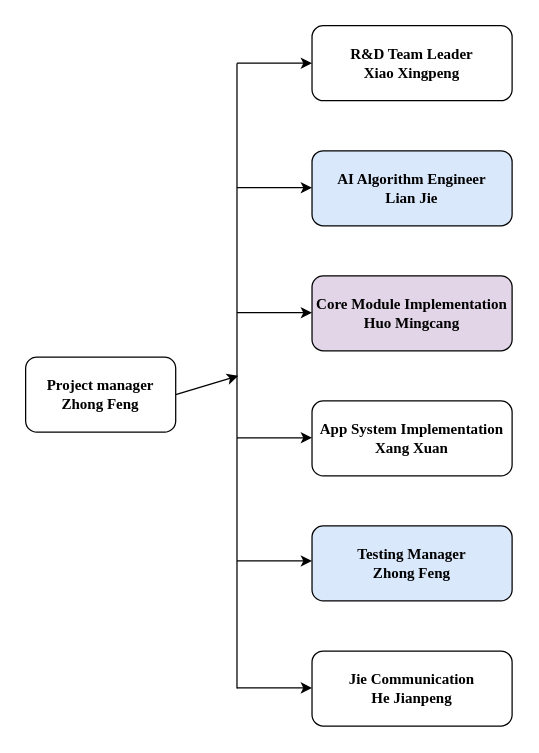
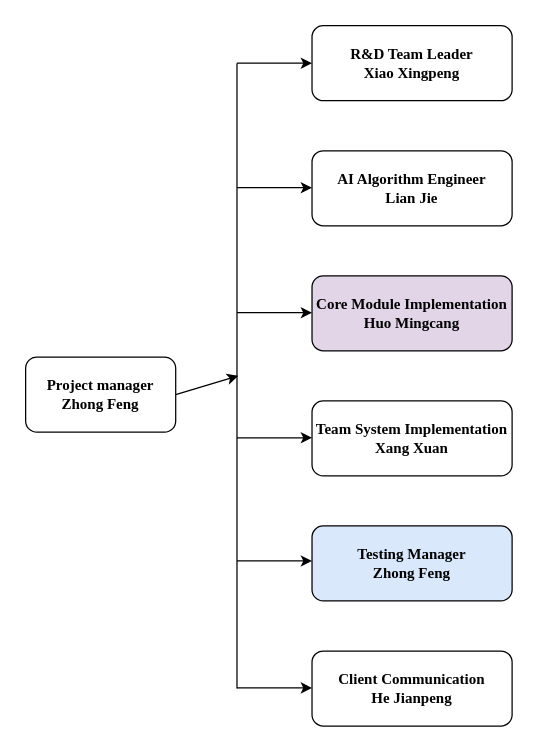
node "AI Algorithm Engineer Lian Jie": fillcolor #dae8fc -> #ffffff
node "App System Implementation Xang Xuan": label "App System Implementation Xang Xuan" -> "Team System Implementation Xang Xuan"
node "Jie Communication He Jianpeng": label "Jie Communication He Jianpeng" -> "Client Communication He Jianpeng"
